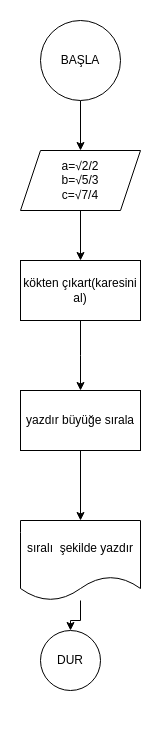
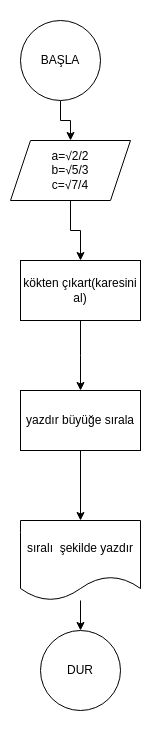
node "BAŞLA": moved (81, 61) -> (61, 61)
node "a=√2/2 b=√5/3 c=√7/4": moved (81, 181) -> (71, 171)
node "DUR": size 60x60 -> 80x80
